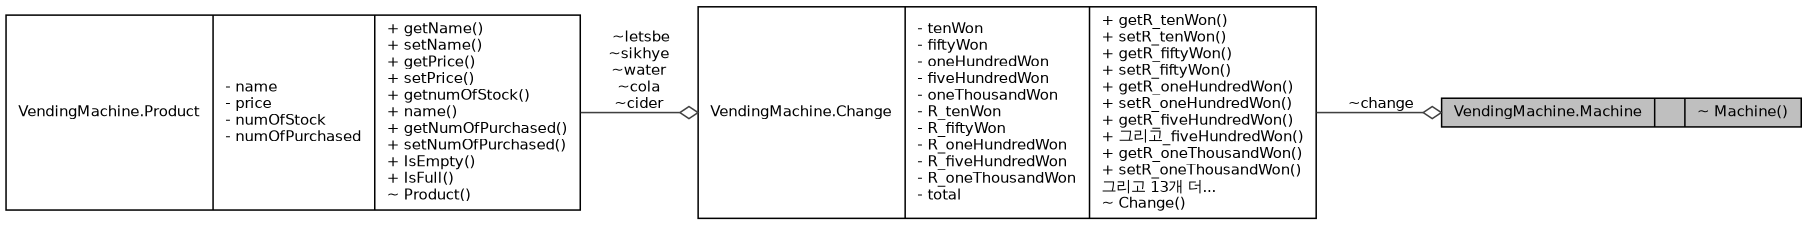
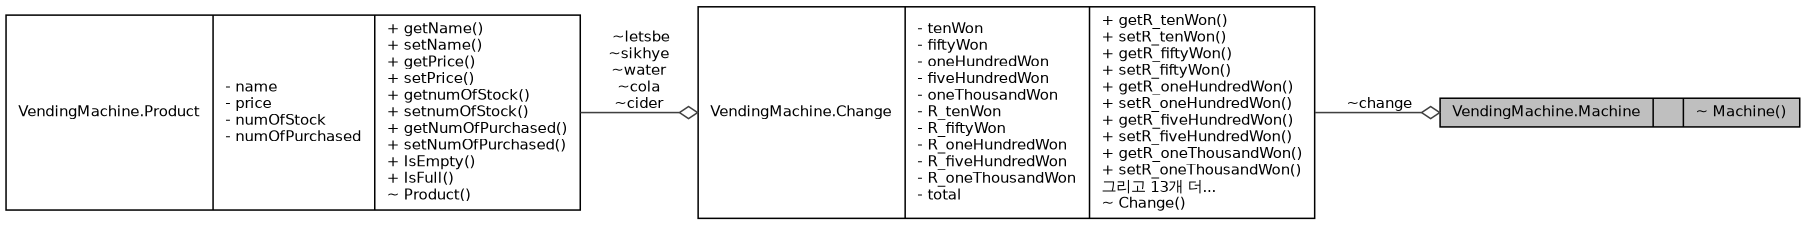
node "VendingMachine.Product": text "+ name()" -> "+ setnumOfStock()"
node "VendingMachine.Change": text "+ 그리고_fiveHundredWon()" -> "+ setR_fiveHundredWon()"
